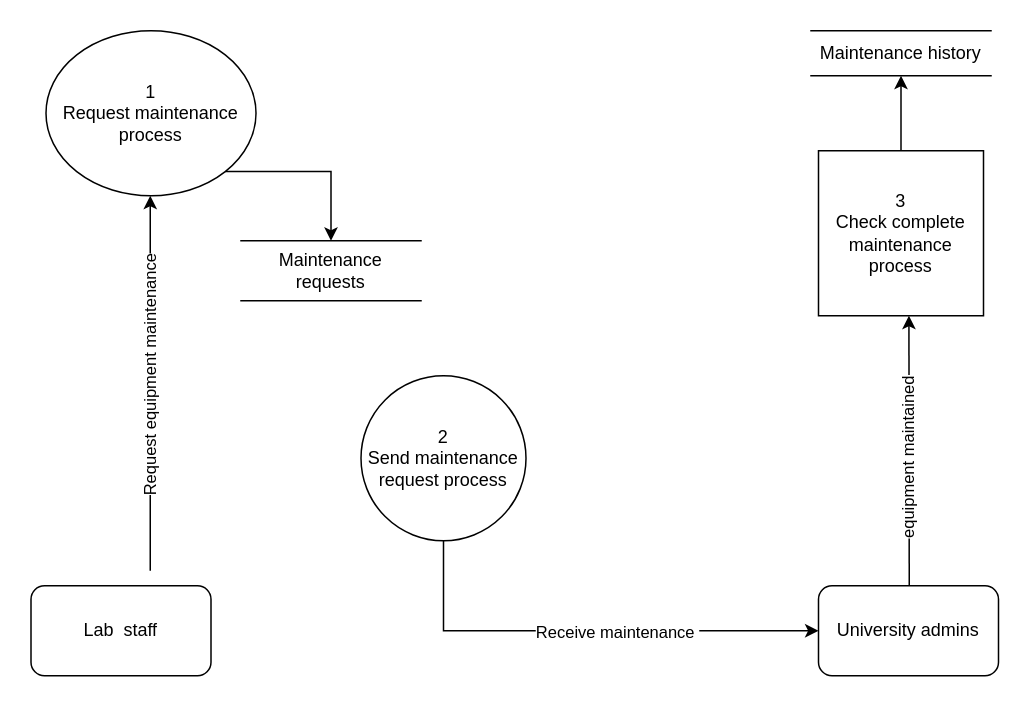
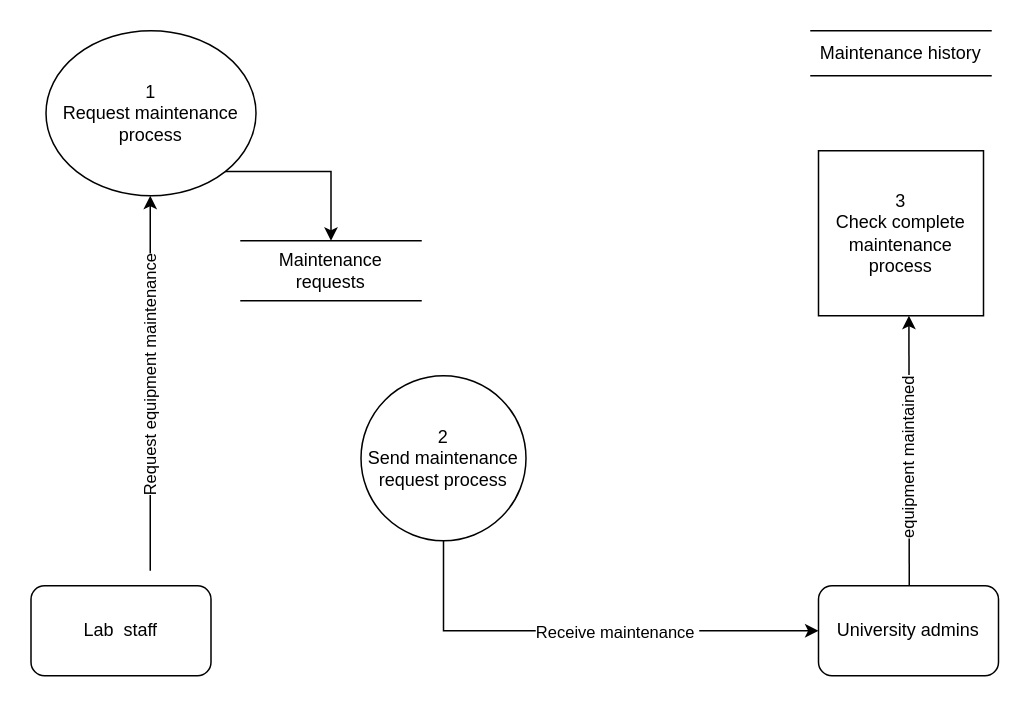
edge "3 Check complete maintenance process" -> "Maintenance history": removed
